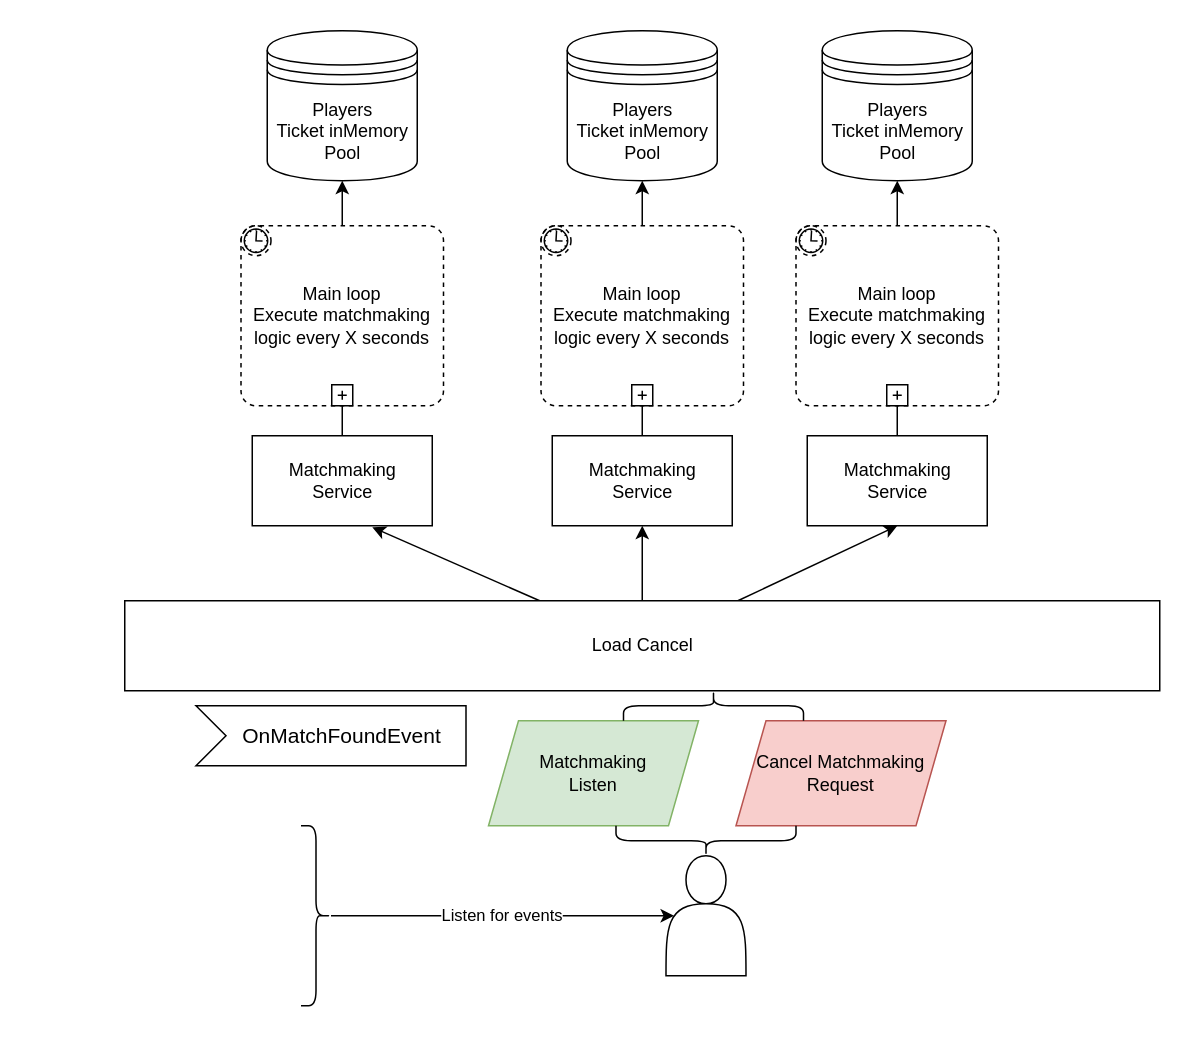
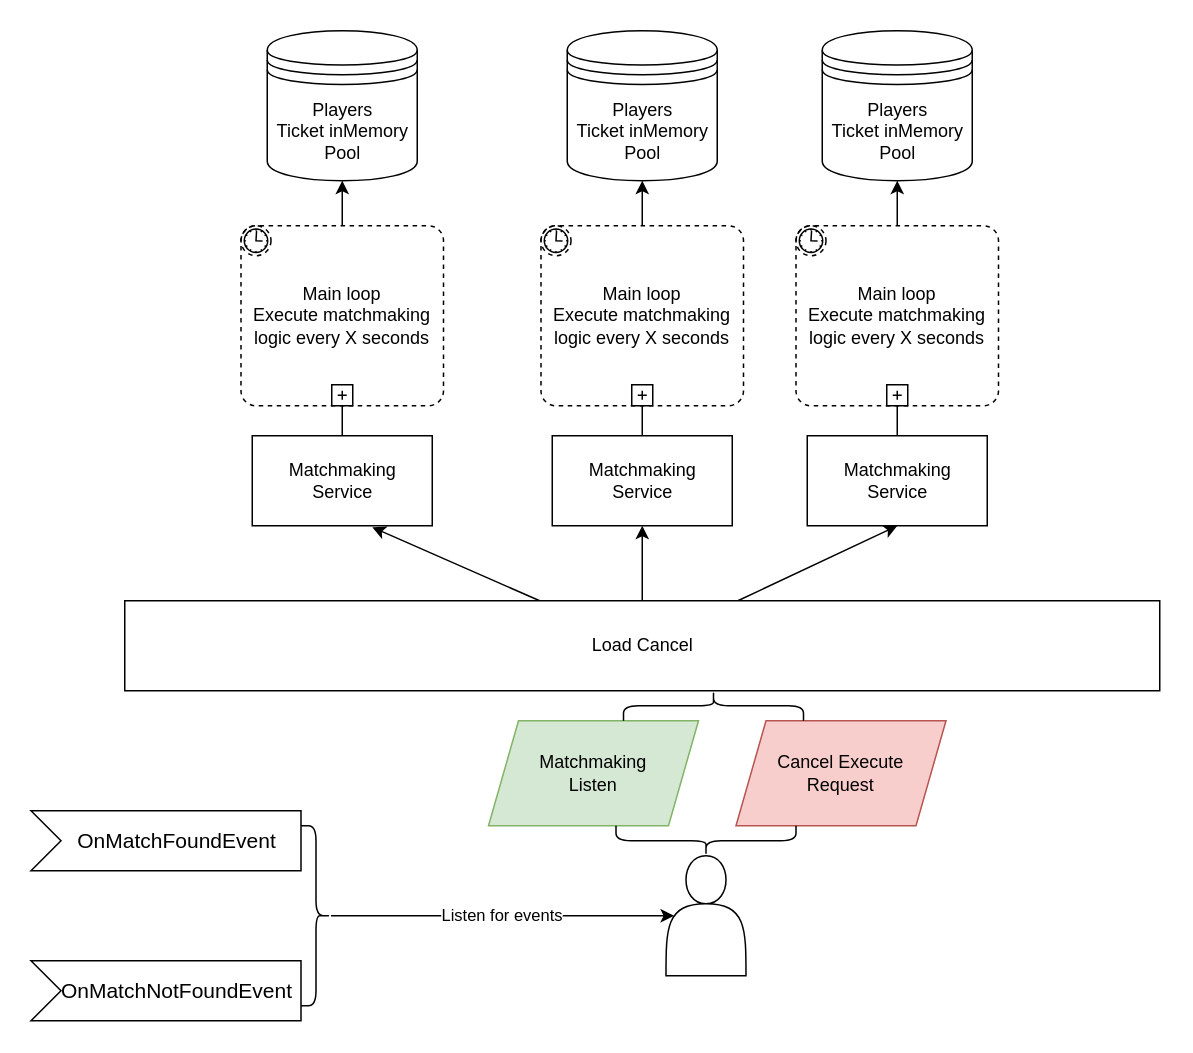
node "OnMatchFoundEvent": moved (331, 736) -> (166, 841)
node "Cancel Matchmaking Request": label "Cancel Matchmaking Request" -> "Cancel Execute Request"
node "OnMatchNotFoundEvent": added
